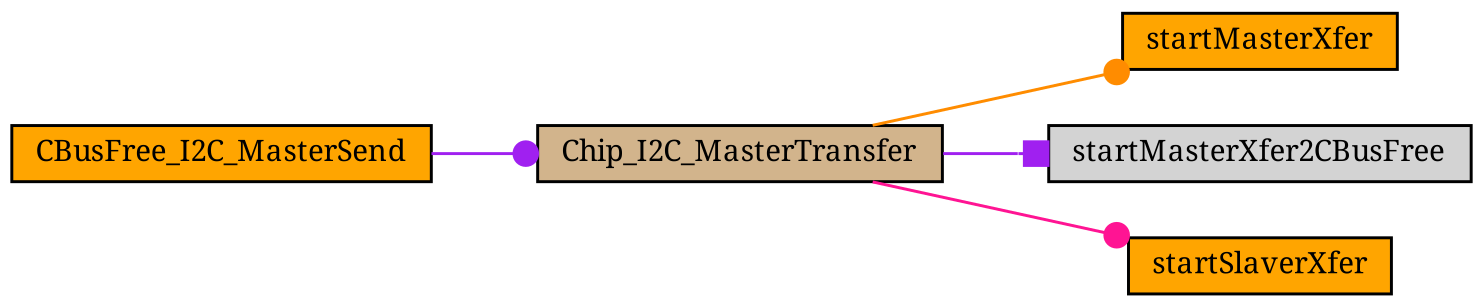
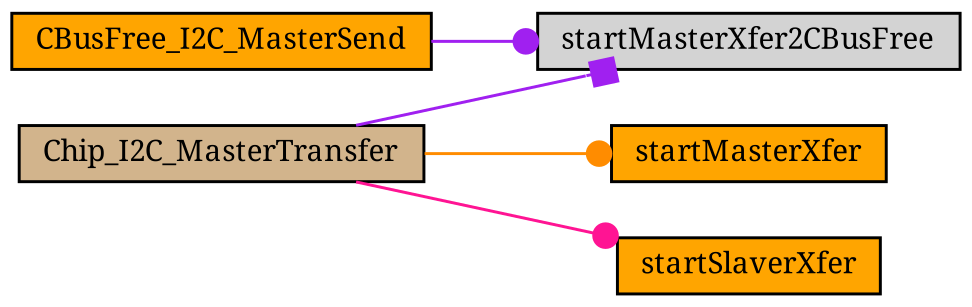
edge "CBusFree_I2C_MasterSend" -> "Chip_I2C_MasterTransfer": now "CBusFree_I2C_MasterSend" -> "startMasterXfer2CBusFree"
